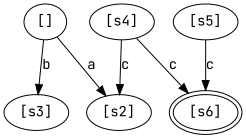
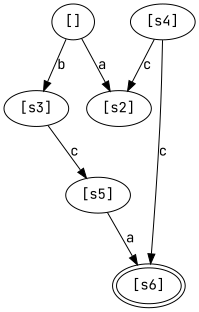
edge "[s5]" -> "[s6]": label "c" -> "a"
edge "[s3]" -> "[s5]": added, label "c"
